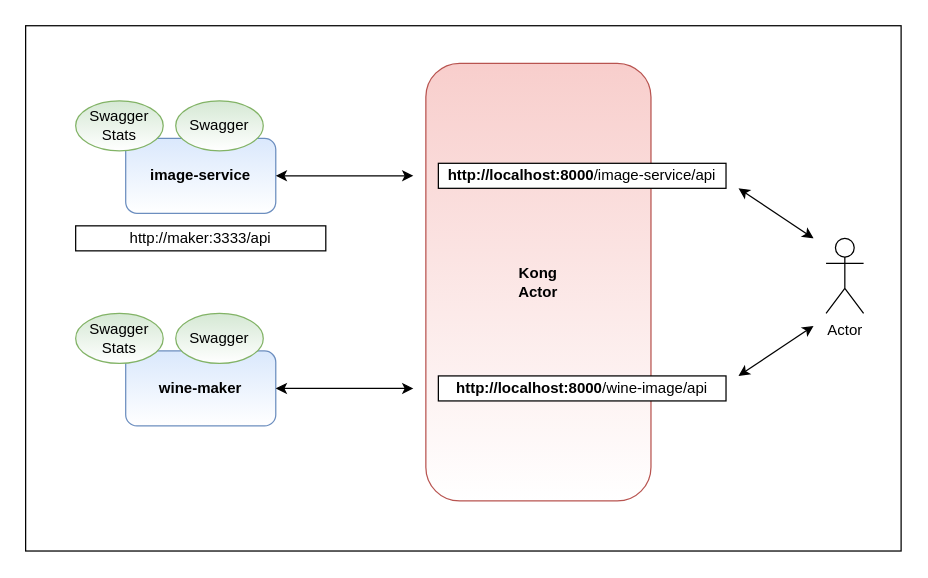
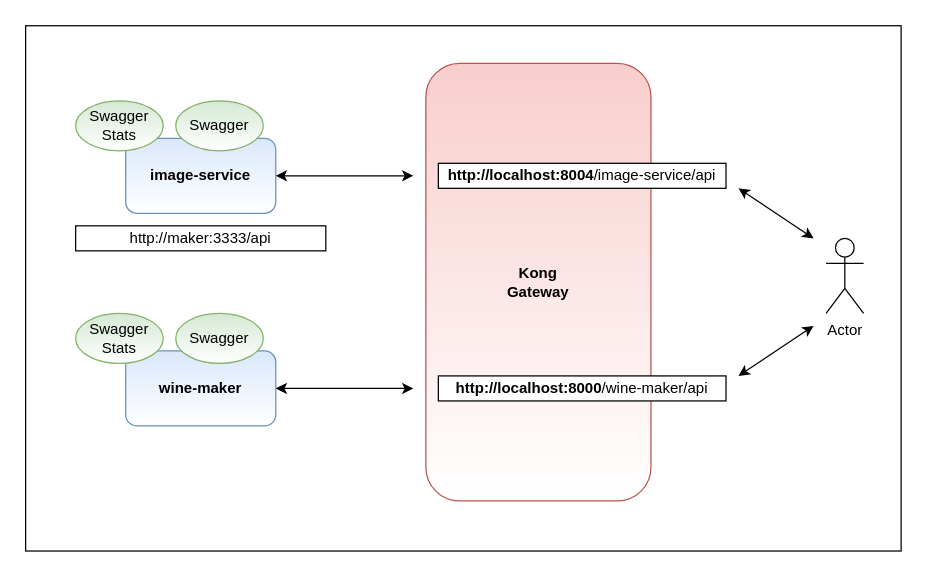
node "http://localhost:8000/image-service/api": label "http://localhost:8000/image-service/api" -> "http://localhost:8004/image-service/api"
node "Kong Actor": label "Kong Actor" -> "Kong Gateway"
node "http://localhost:8000/wine-image/api": label "http://localhost:8000/wine-image/api" -> "http://localhost:8000/wine-maker/api"
